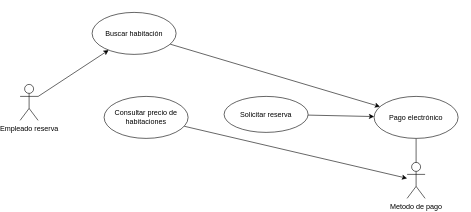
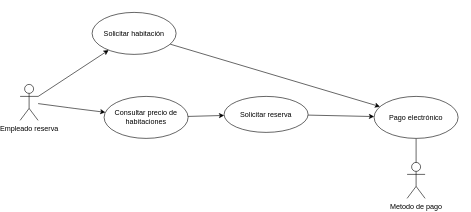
node "Buscar habitación": label "Buscar habitación" -> "Solicitar habitación"
edge "Empleado reserva" -> "Consultar precio de habitaciones": added
edge "Consultar precio de habitaciones" -> "Metodo de pago": now "Consultar precio de habitaciones" -> "Solicitar reserva"
